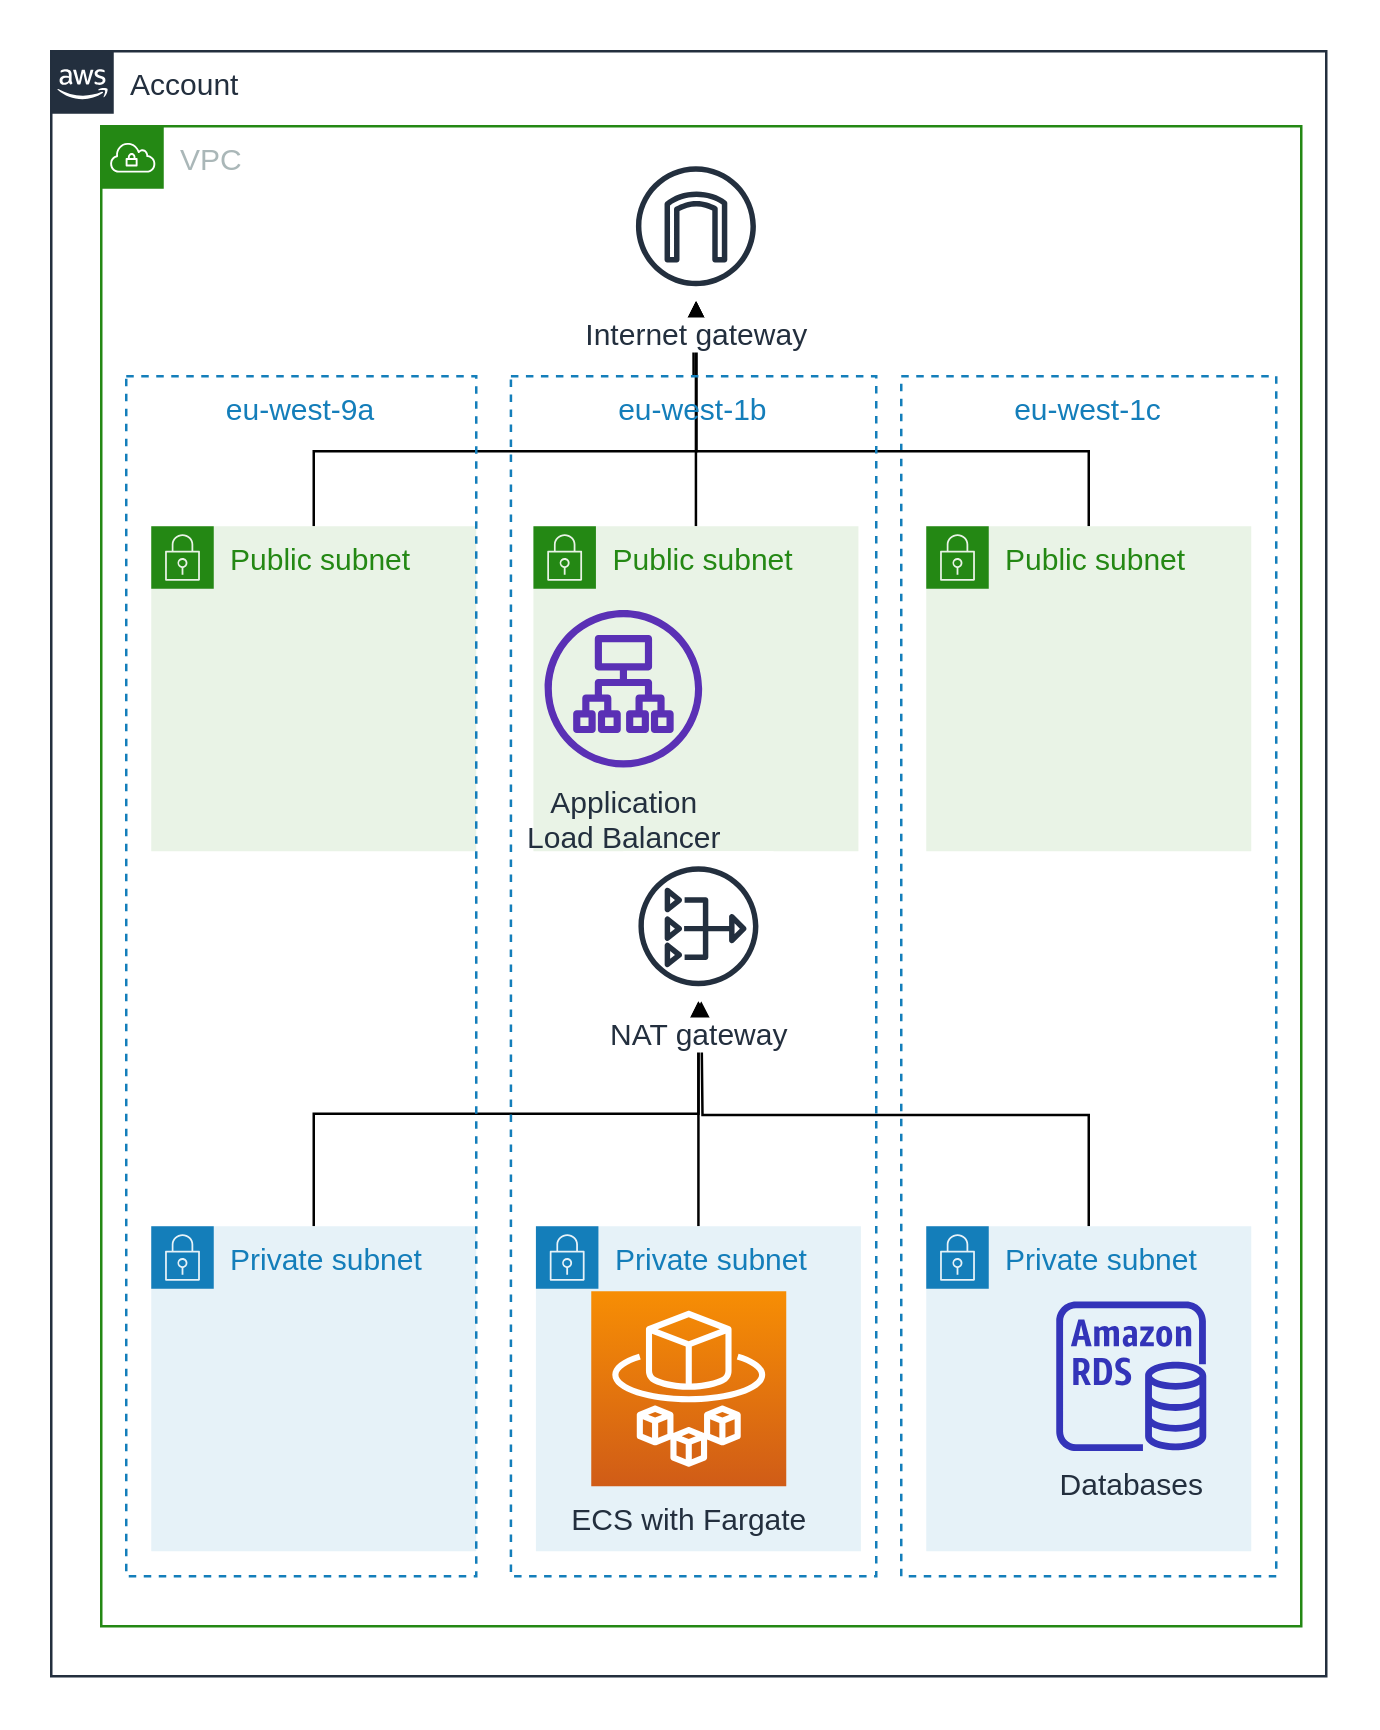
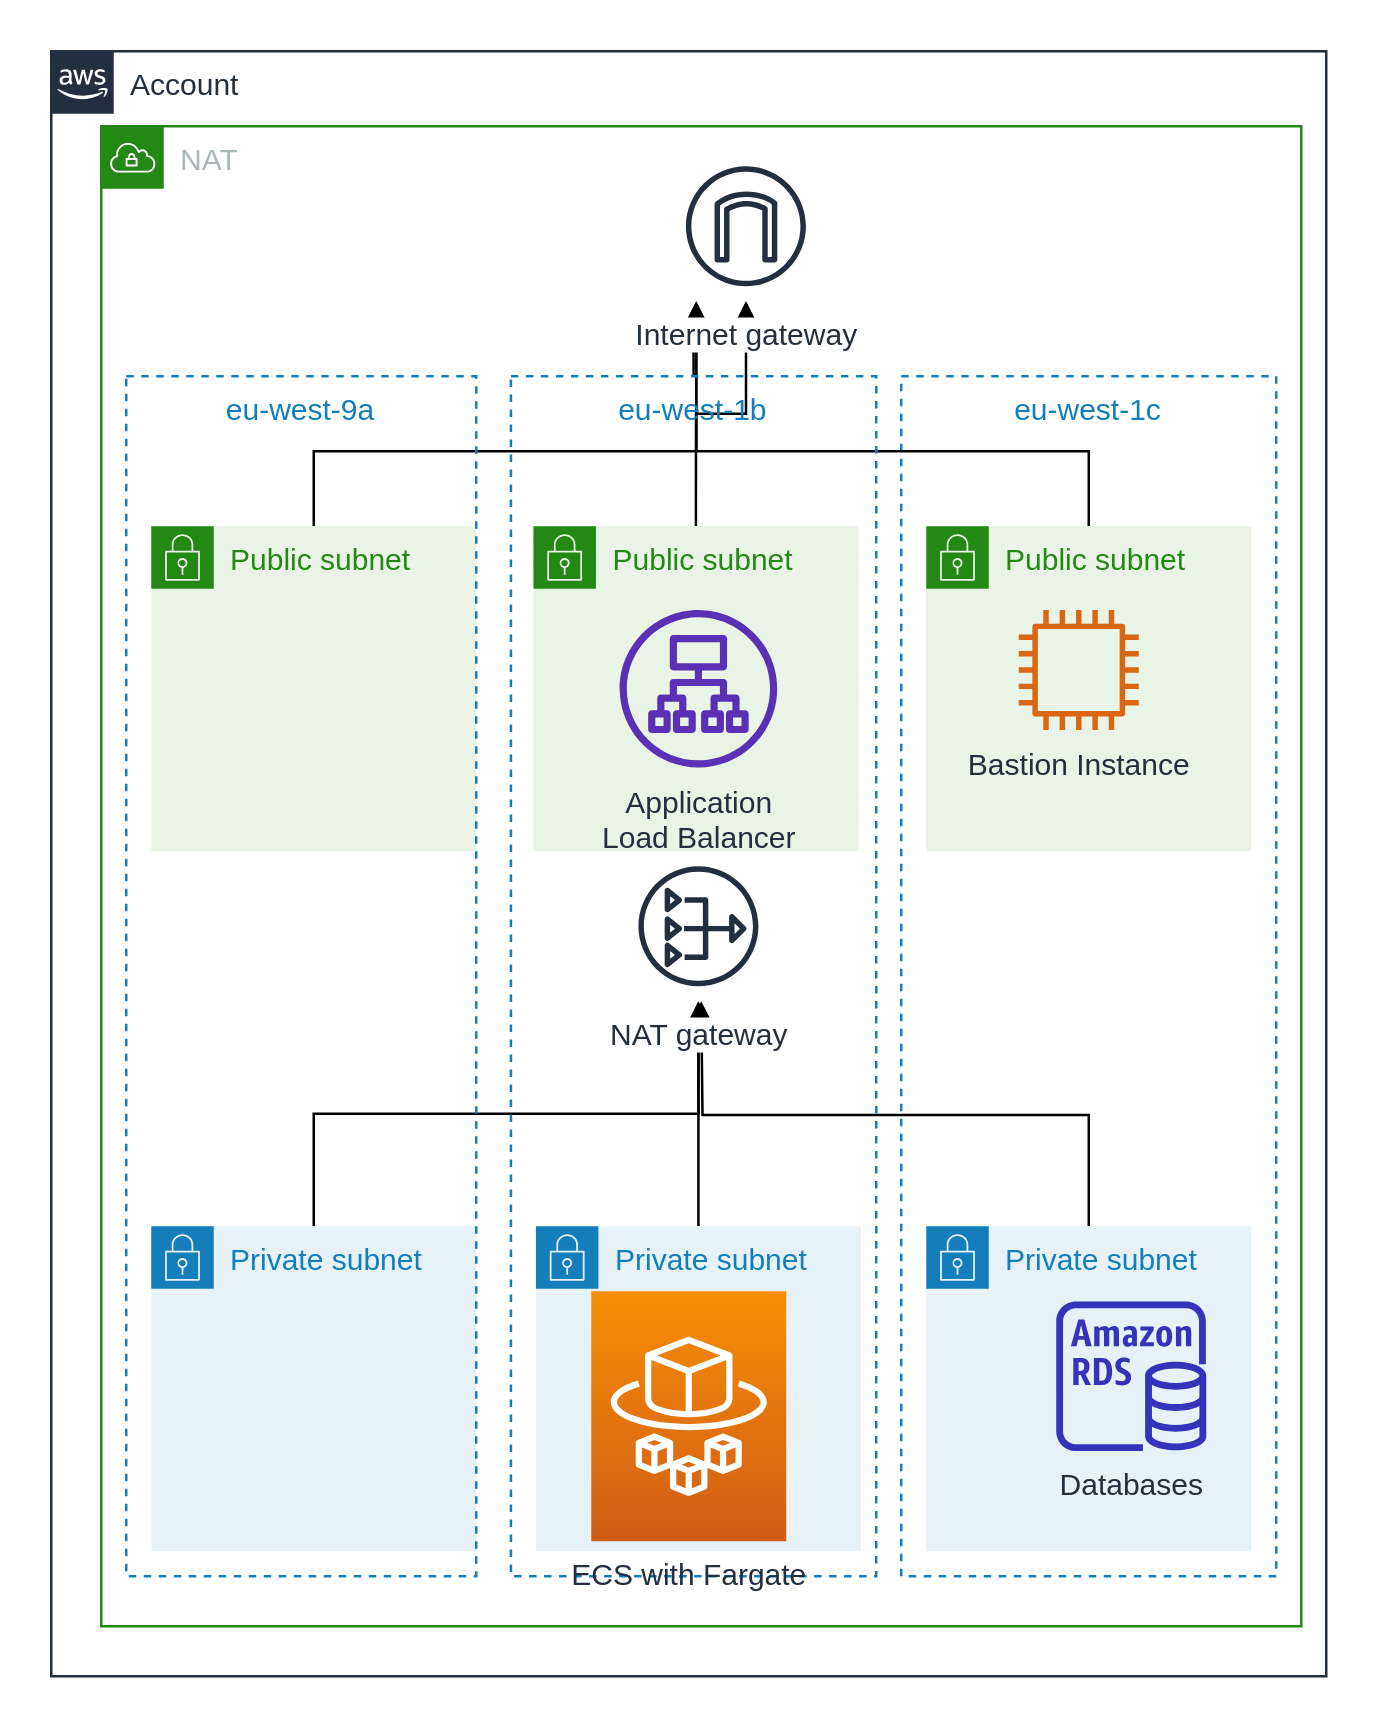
node "VPC": label "VPC" -> "NAT"
node "Internet gateway": size 150x150 -> 250x150
node "Bastion Instance": added
node "Application Load Balancer": moved (623, 689) -> (698, 689)
node "ECS with Fargate": size 195x195 -> 195x250
